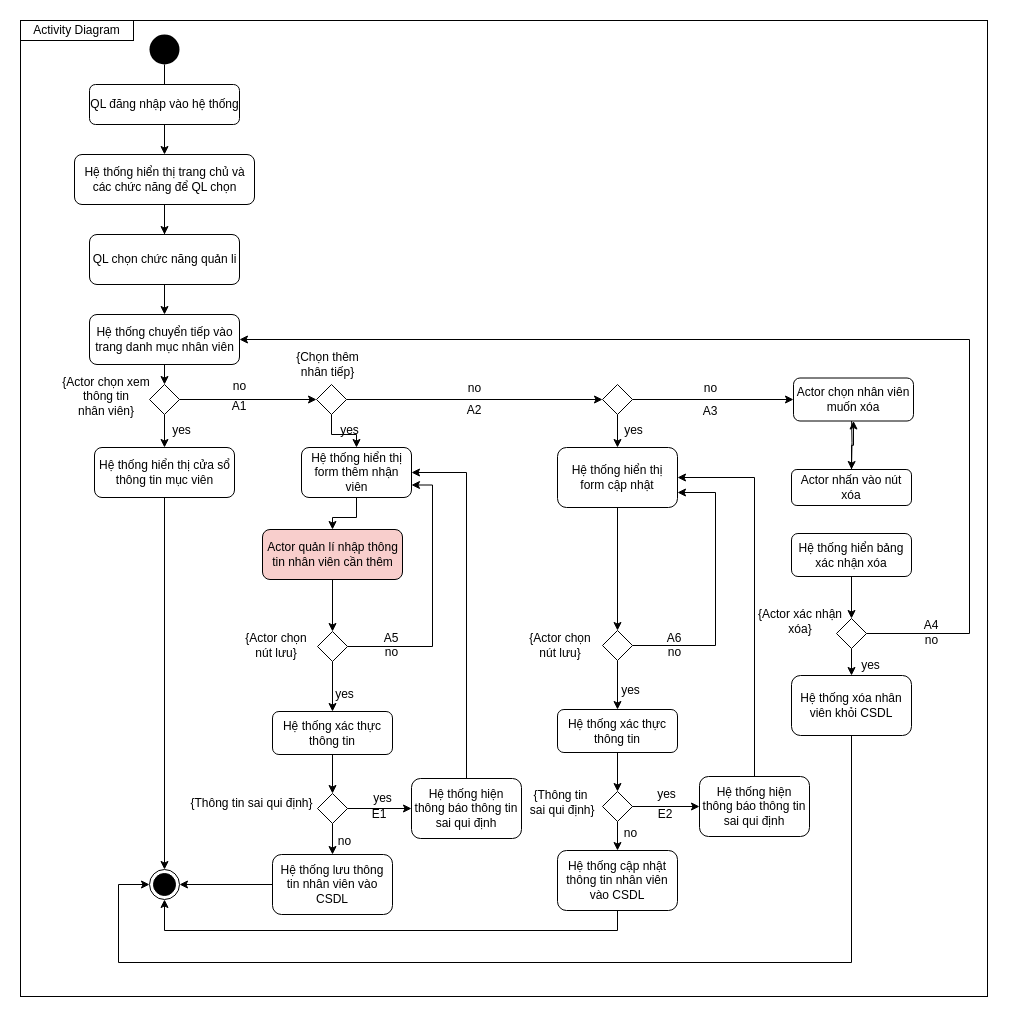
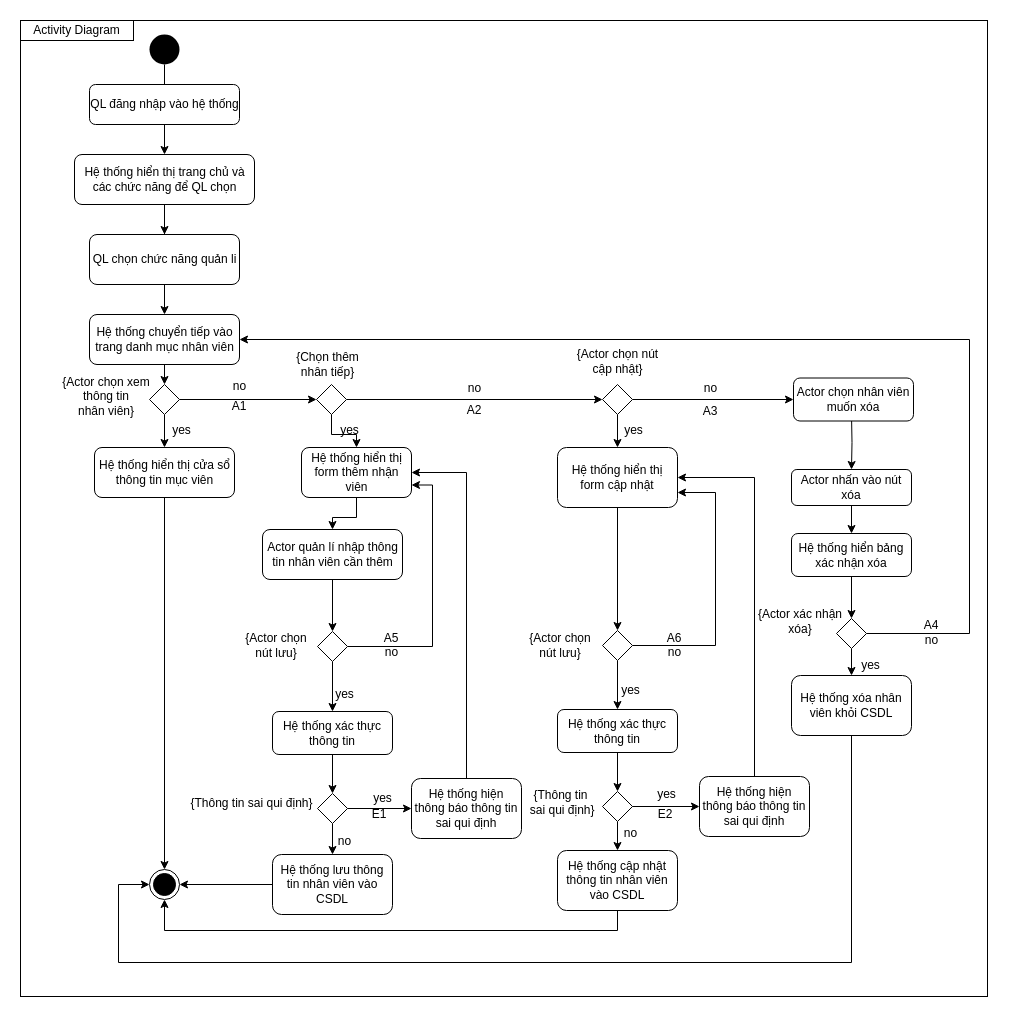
node "{Actor chọn nút cập nhật}": added
edge "Actor nhấn vào nút xóa" -> "Actor chọn nhân viên muốn xóa": now "Actor nhấn vào nút xóa" -> "Hệ thống hiển bảng xác nhận xóa"
node "Actor quản lí nhập thông tin nhân viên cần thêm": fillcolor #f8cecc -> #ffffff
